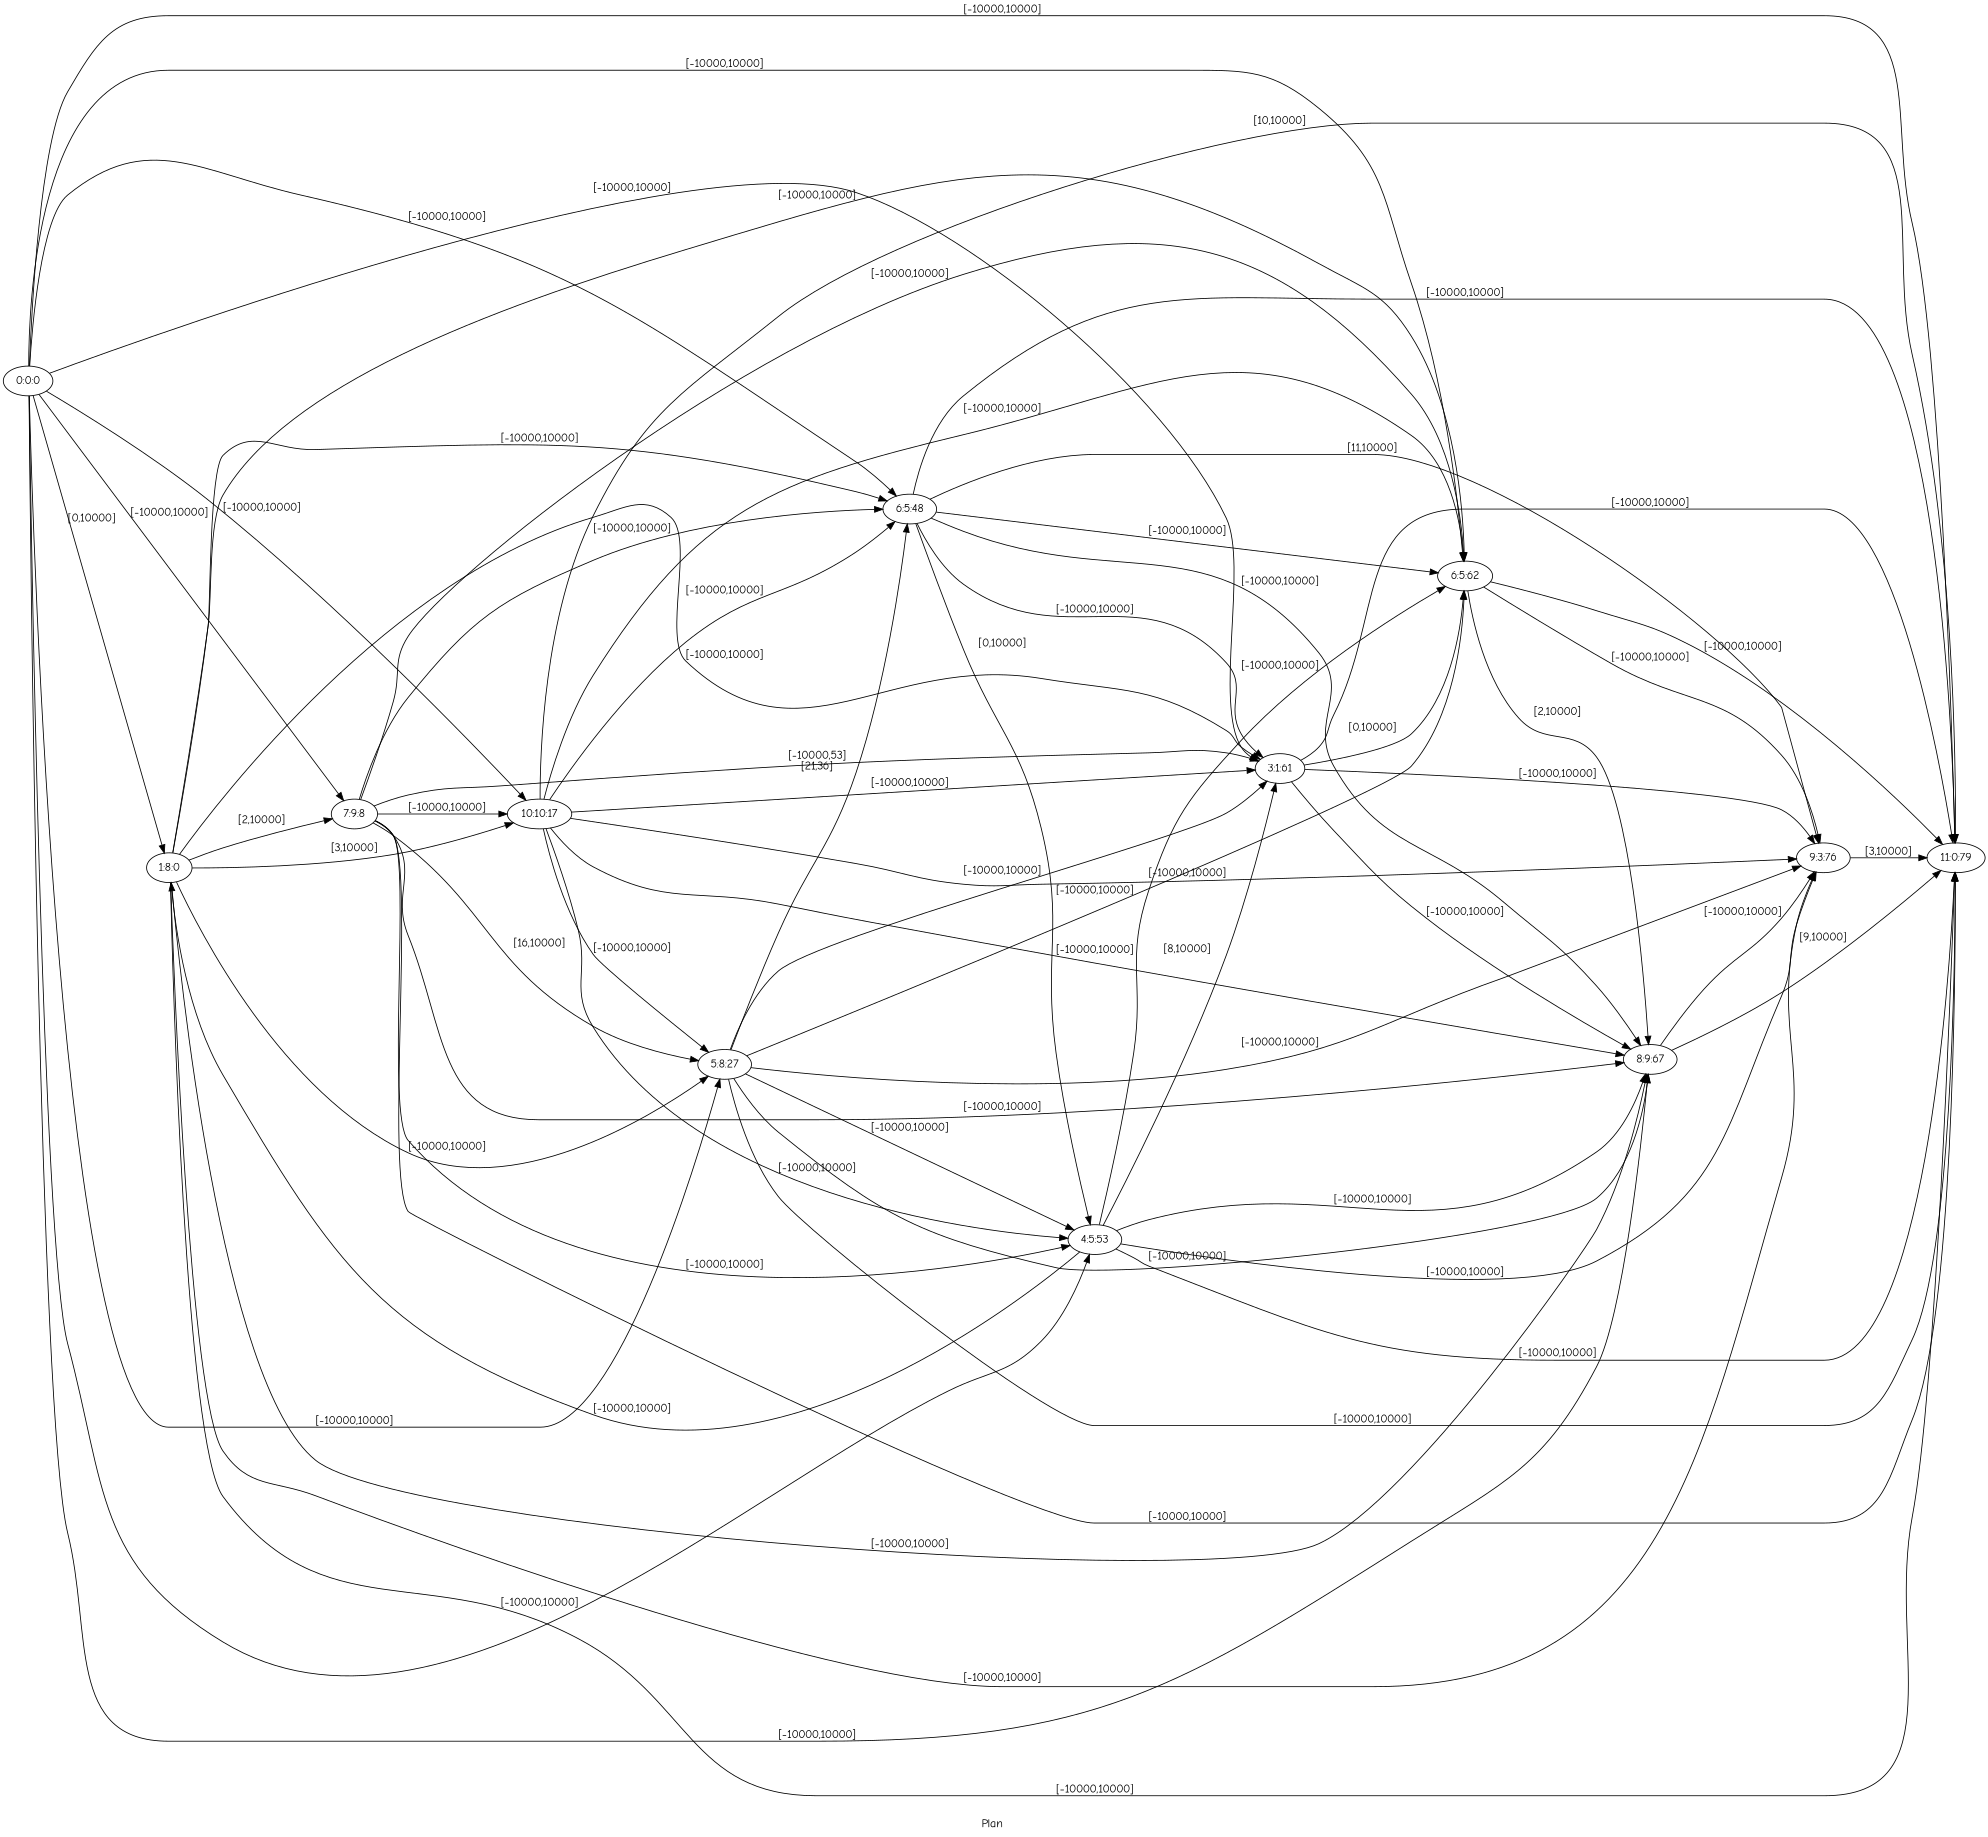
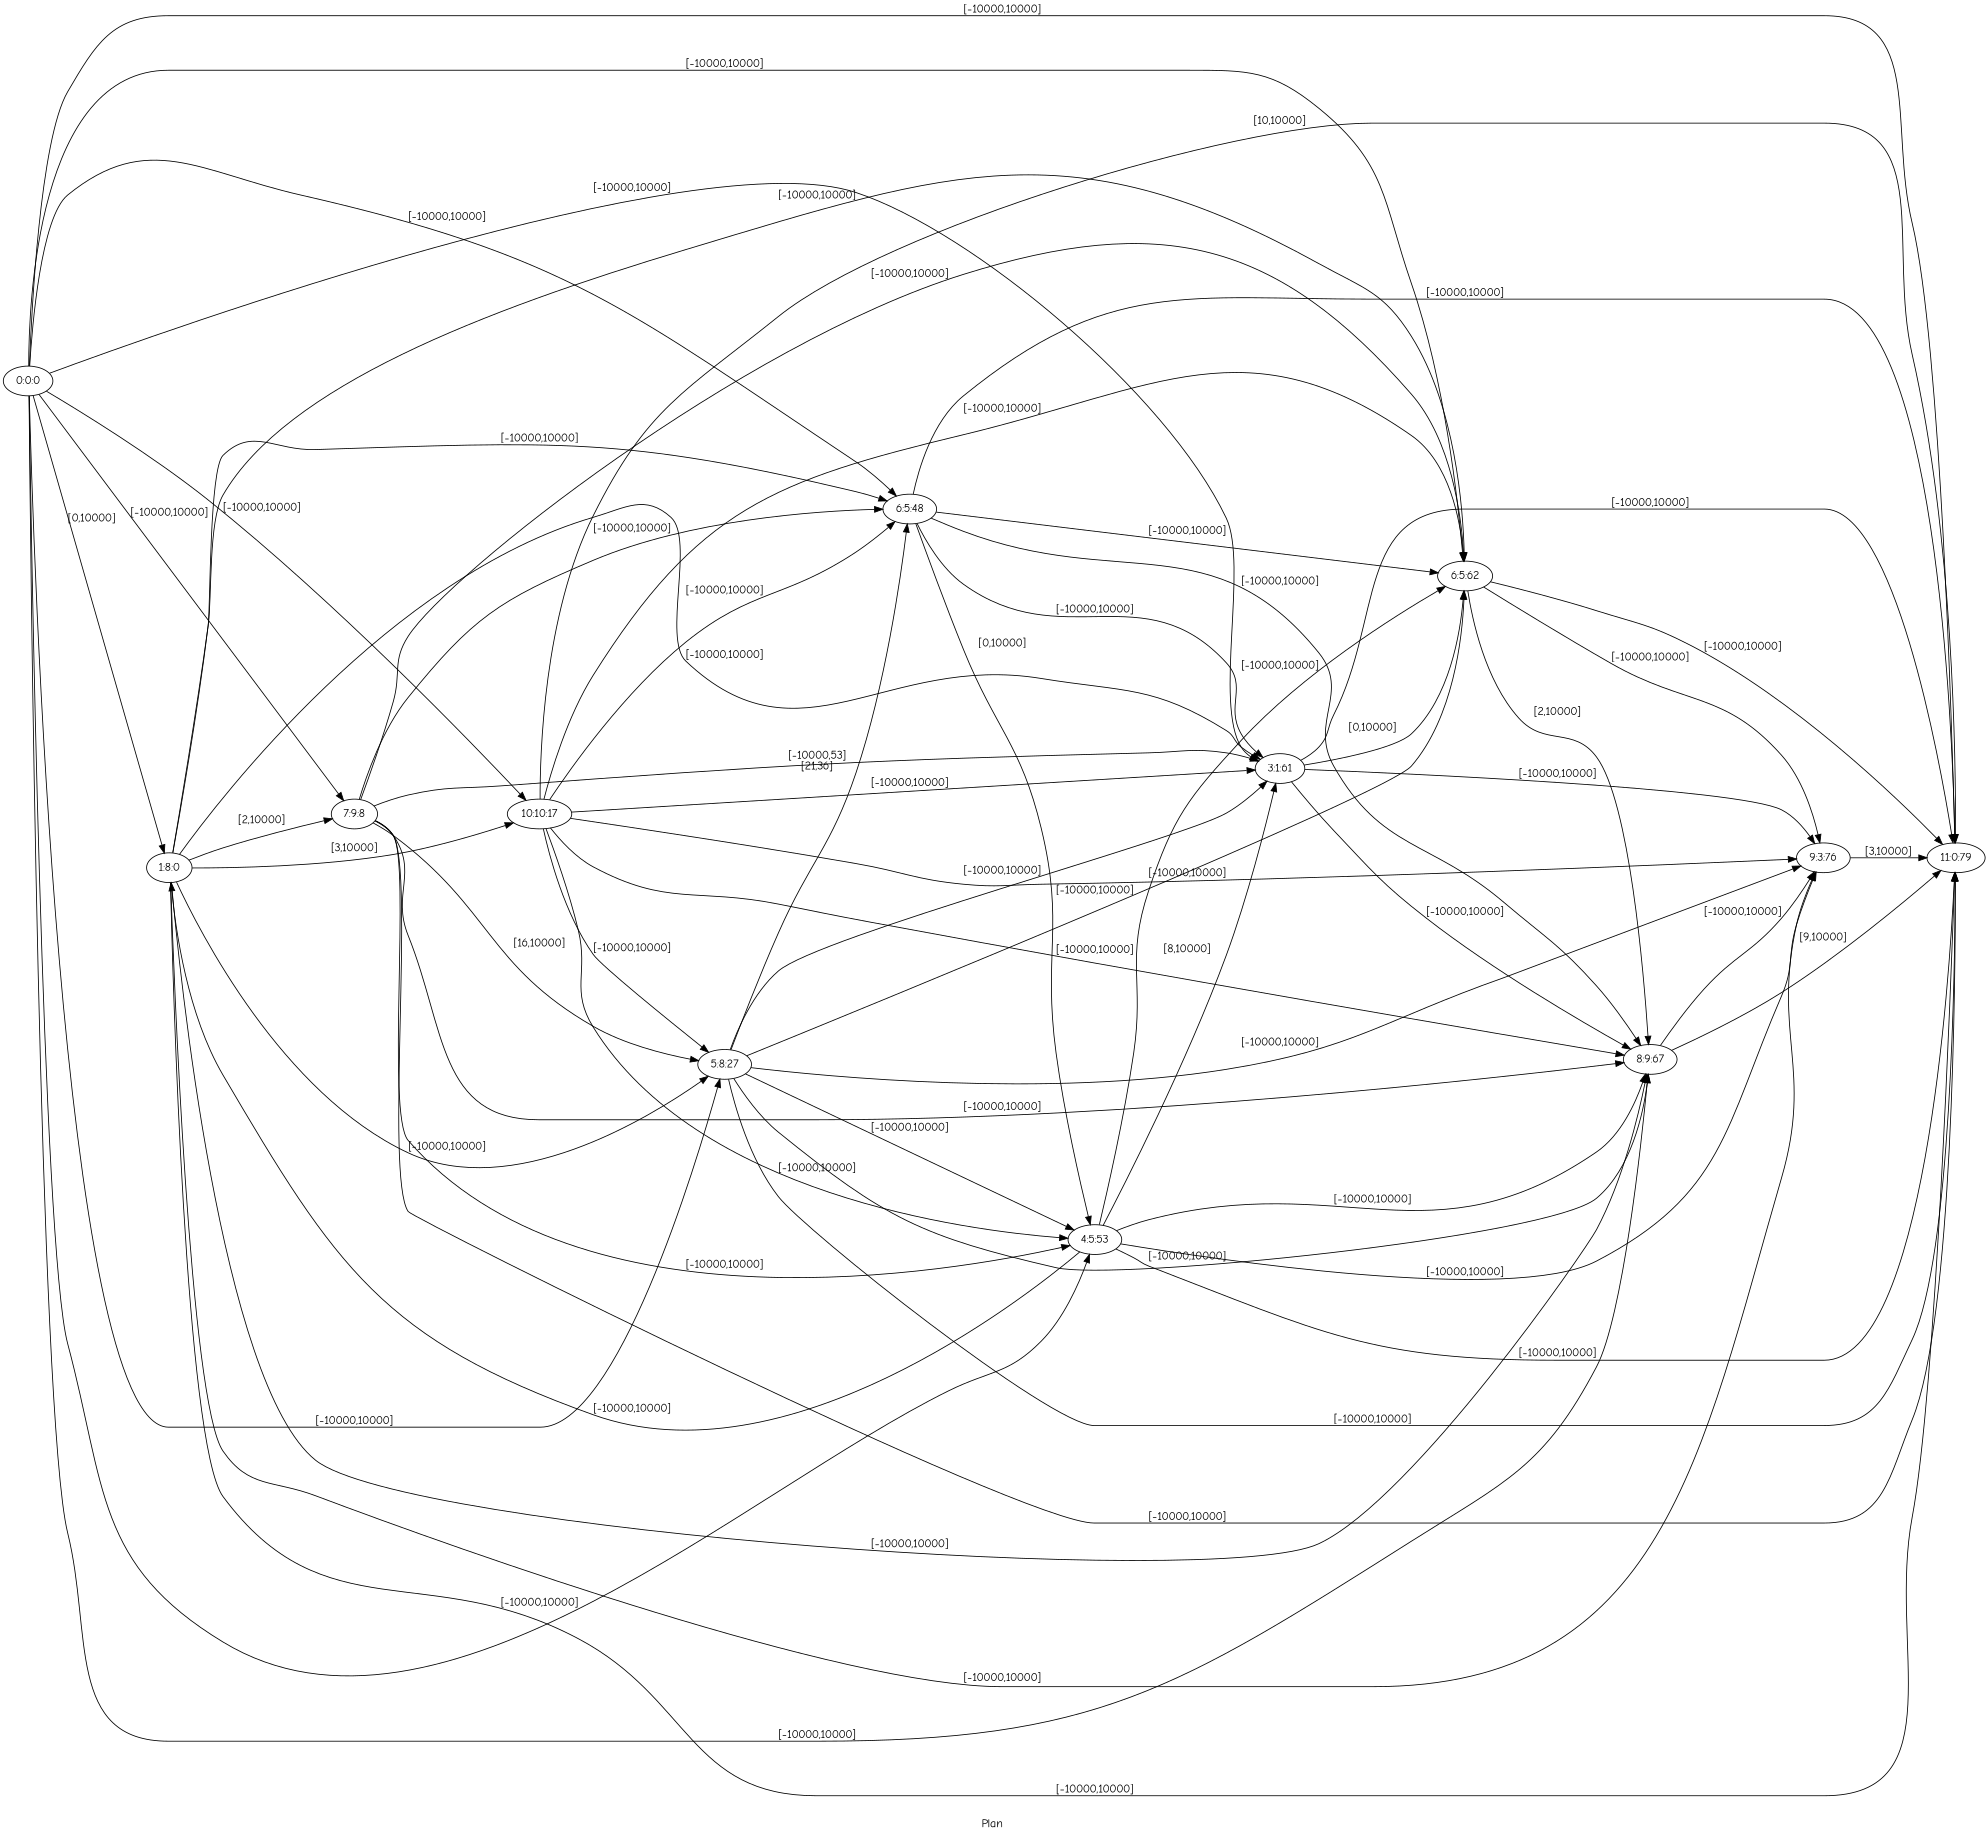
edge "6:5:48" -> "9:3:76": removed, label "[11,10000]"
edge "7:9:8" -> "10:10:17": removed, label "[-10000,10000]"
